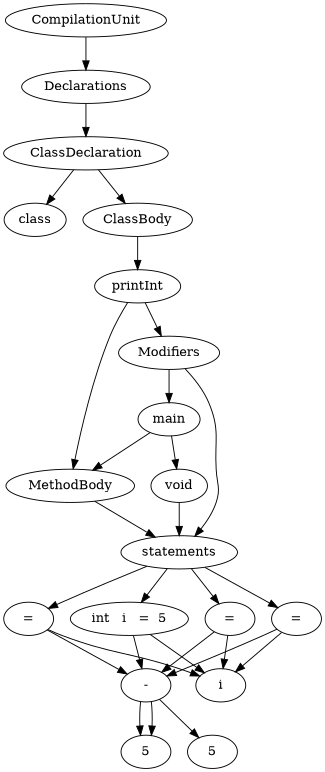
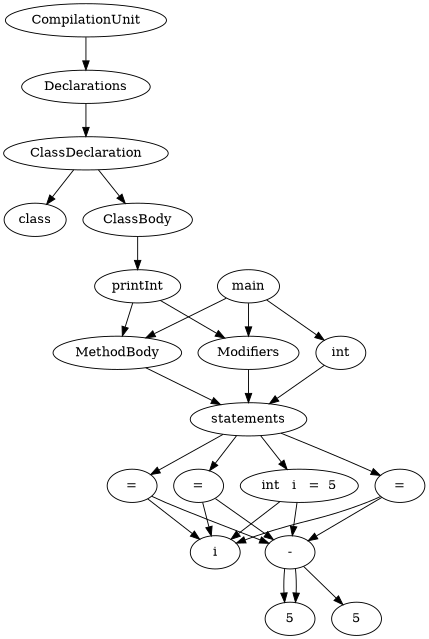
edge "Modifiers" -> "main": reversed
node "void": label "void" -> "int"
